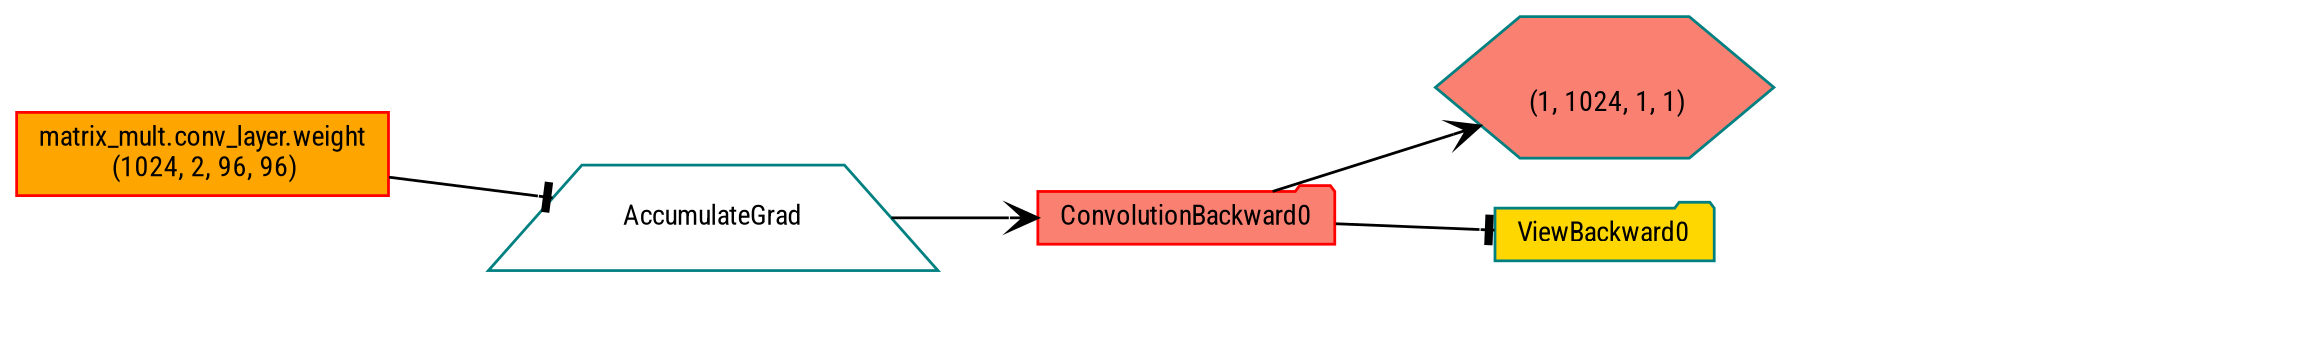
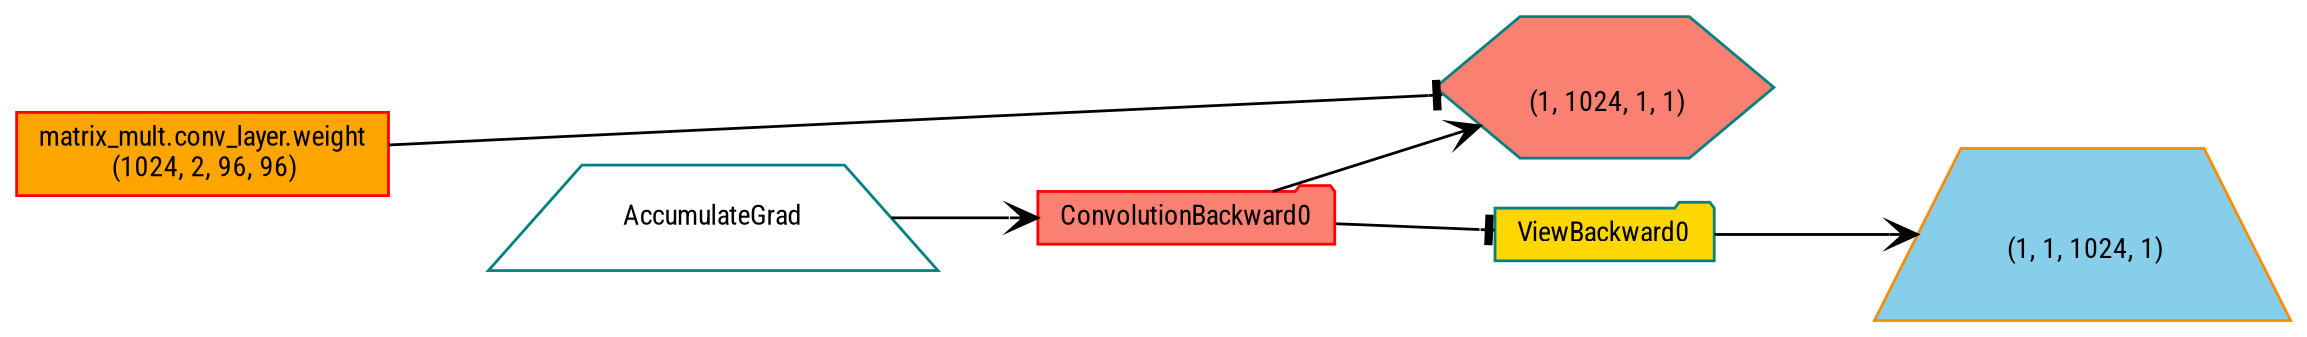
edge "matrix_mult.conv_layer.weight (1024, 2, 96, 96)" -> "AccumulateGrad": now "matrix_mult.conv_layer.weight (1024, 2, 96, 96)" -> "(1, 1024, 1, 1)"
node "(1, 1, 1024, 1)": added
